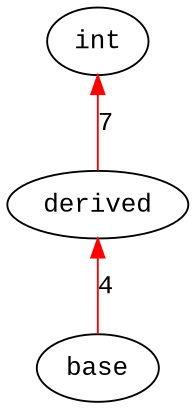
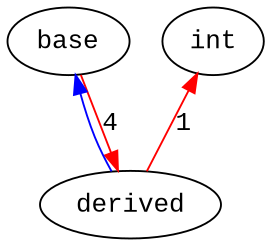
edge "derived" -> "int": label "7" -> "1"
edge "derived" -> "base": added
